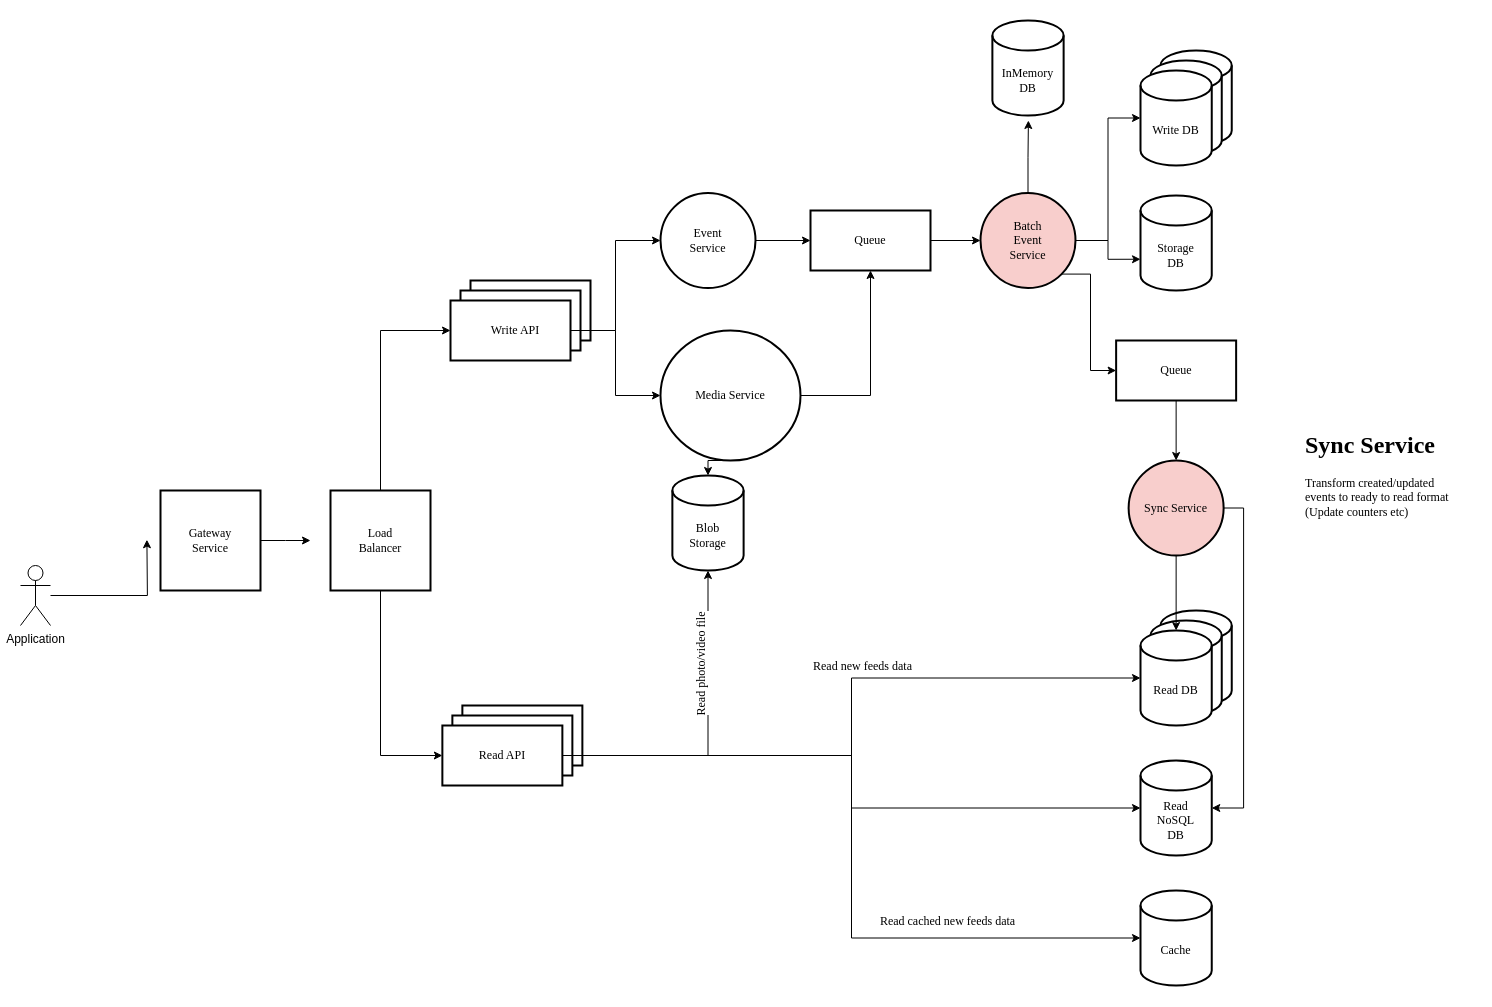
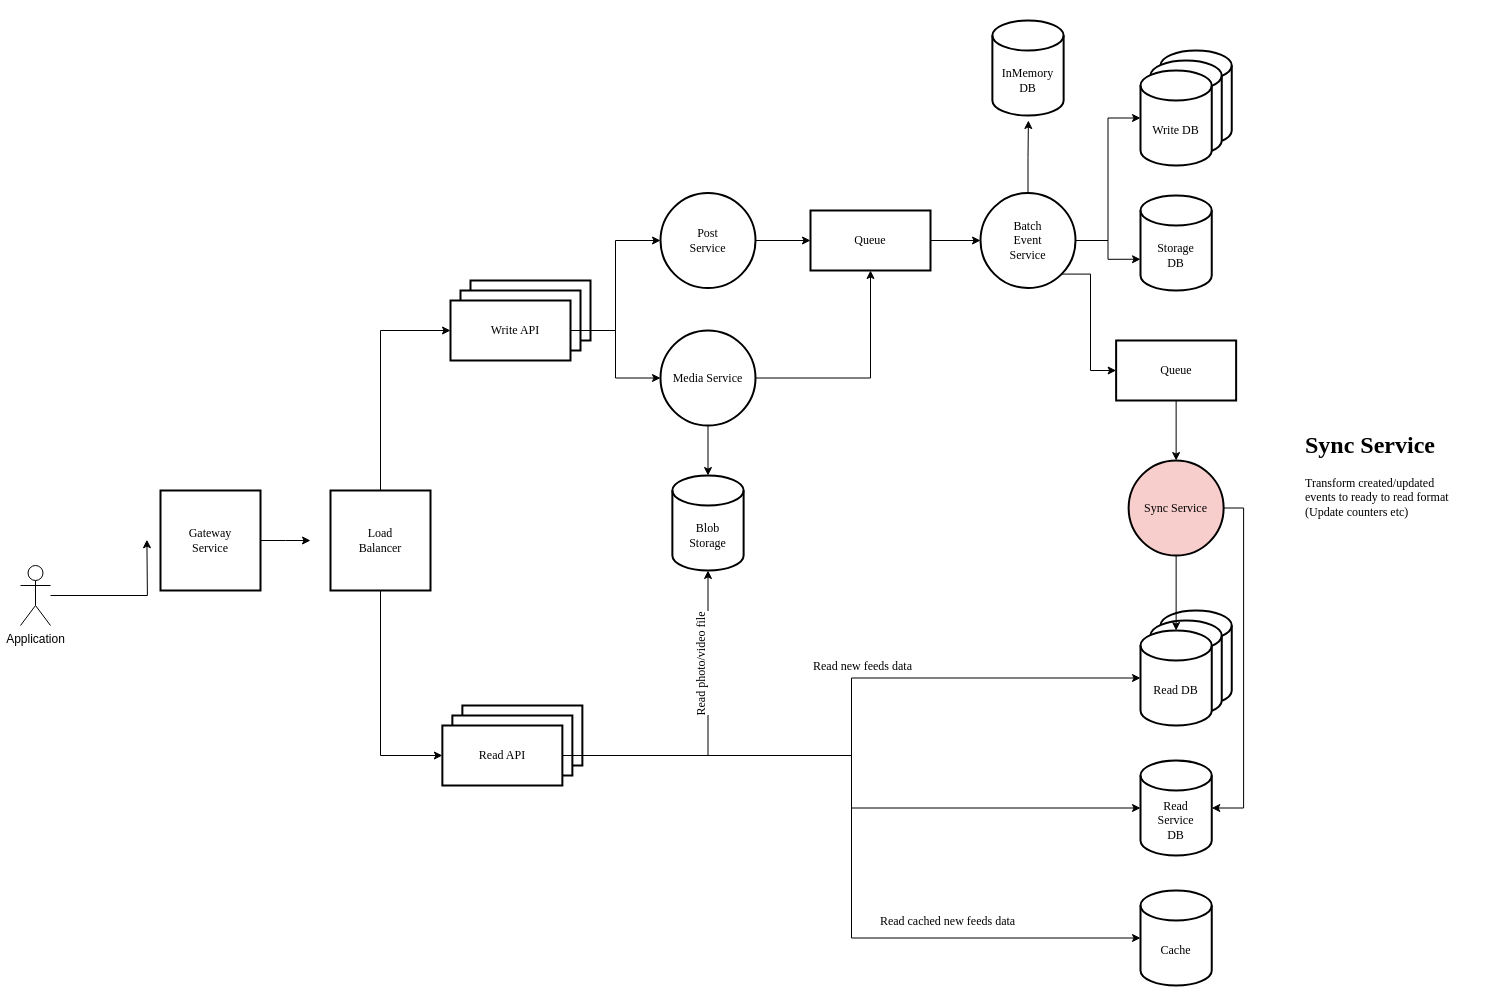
node "Event Service": label "Event Service" -> "Post Service"
node "Batch Event Service": fillcolor #f8cecc -> #ffffff
node "Media Service": size 140x130 -> 95x95
node "Read NoSQL DB": label "Read NoSQL DB" -> "Read Service DB"
